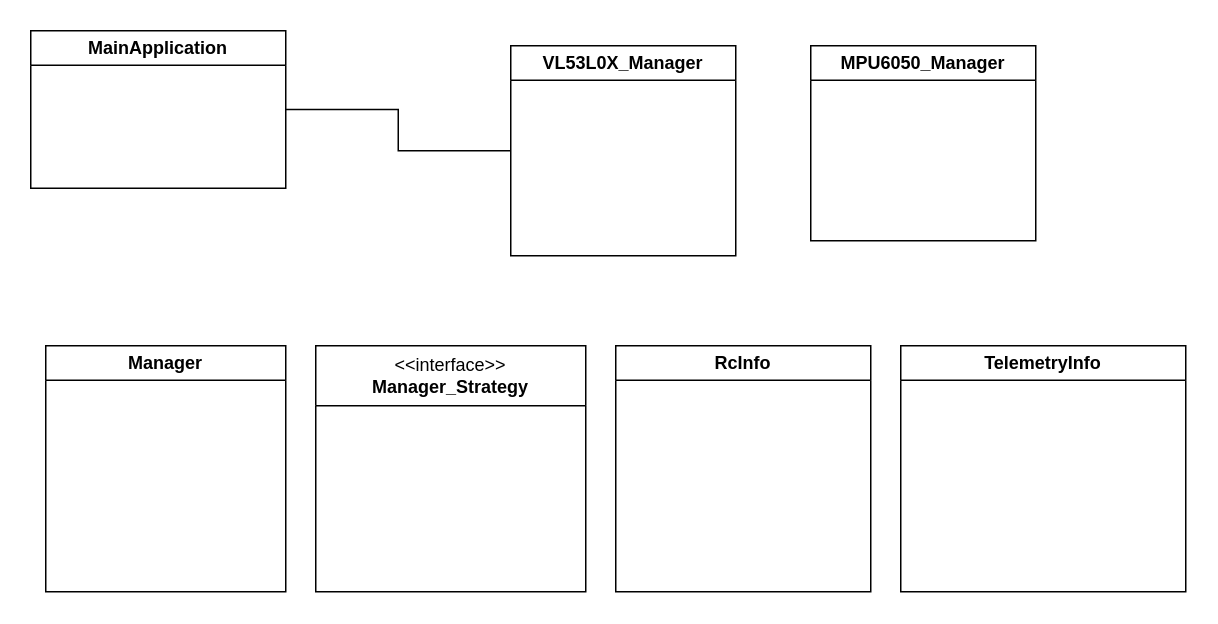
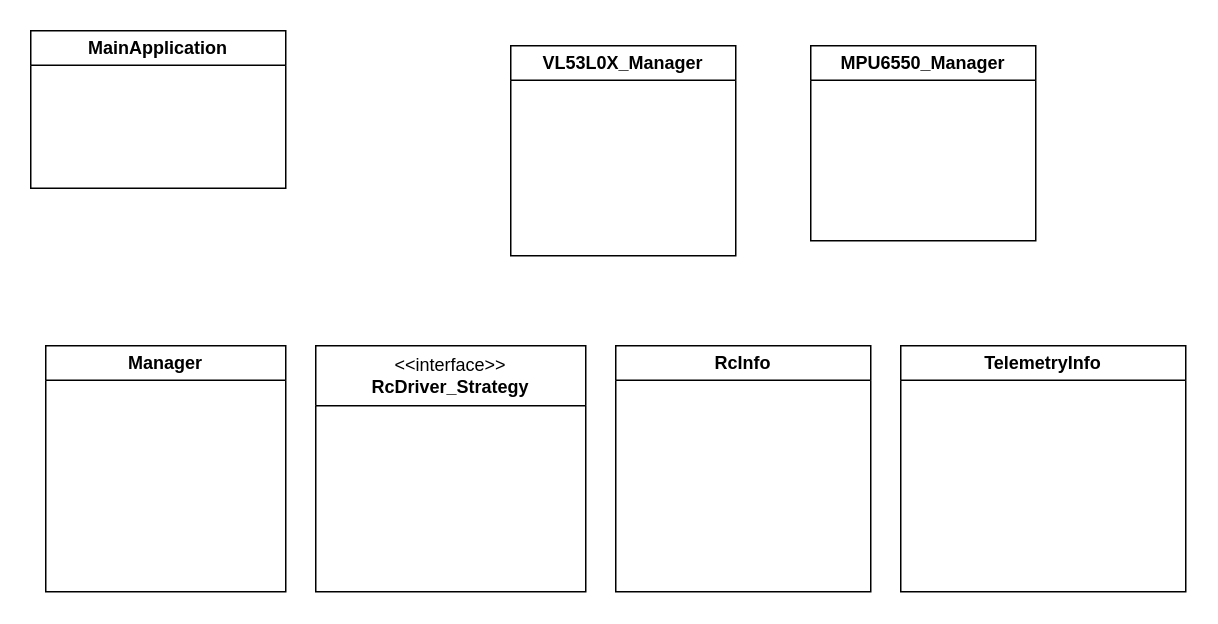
node "MPU6050_Manager": label "MPU6050_Manager" -> "MPU6550_Manager"
edge "MainApplication" -- "VL53L0X_Manager": removed
node "<<interface>> Manager_Strategy": label "<<interface>> Manager_Strategy" -> "<<interface>> RcDriver_Strategy"
